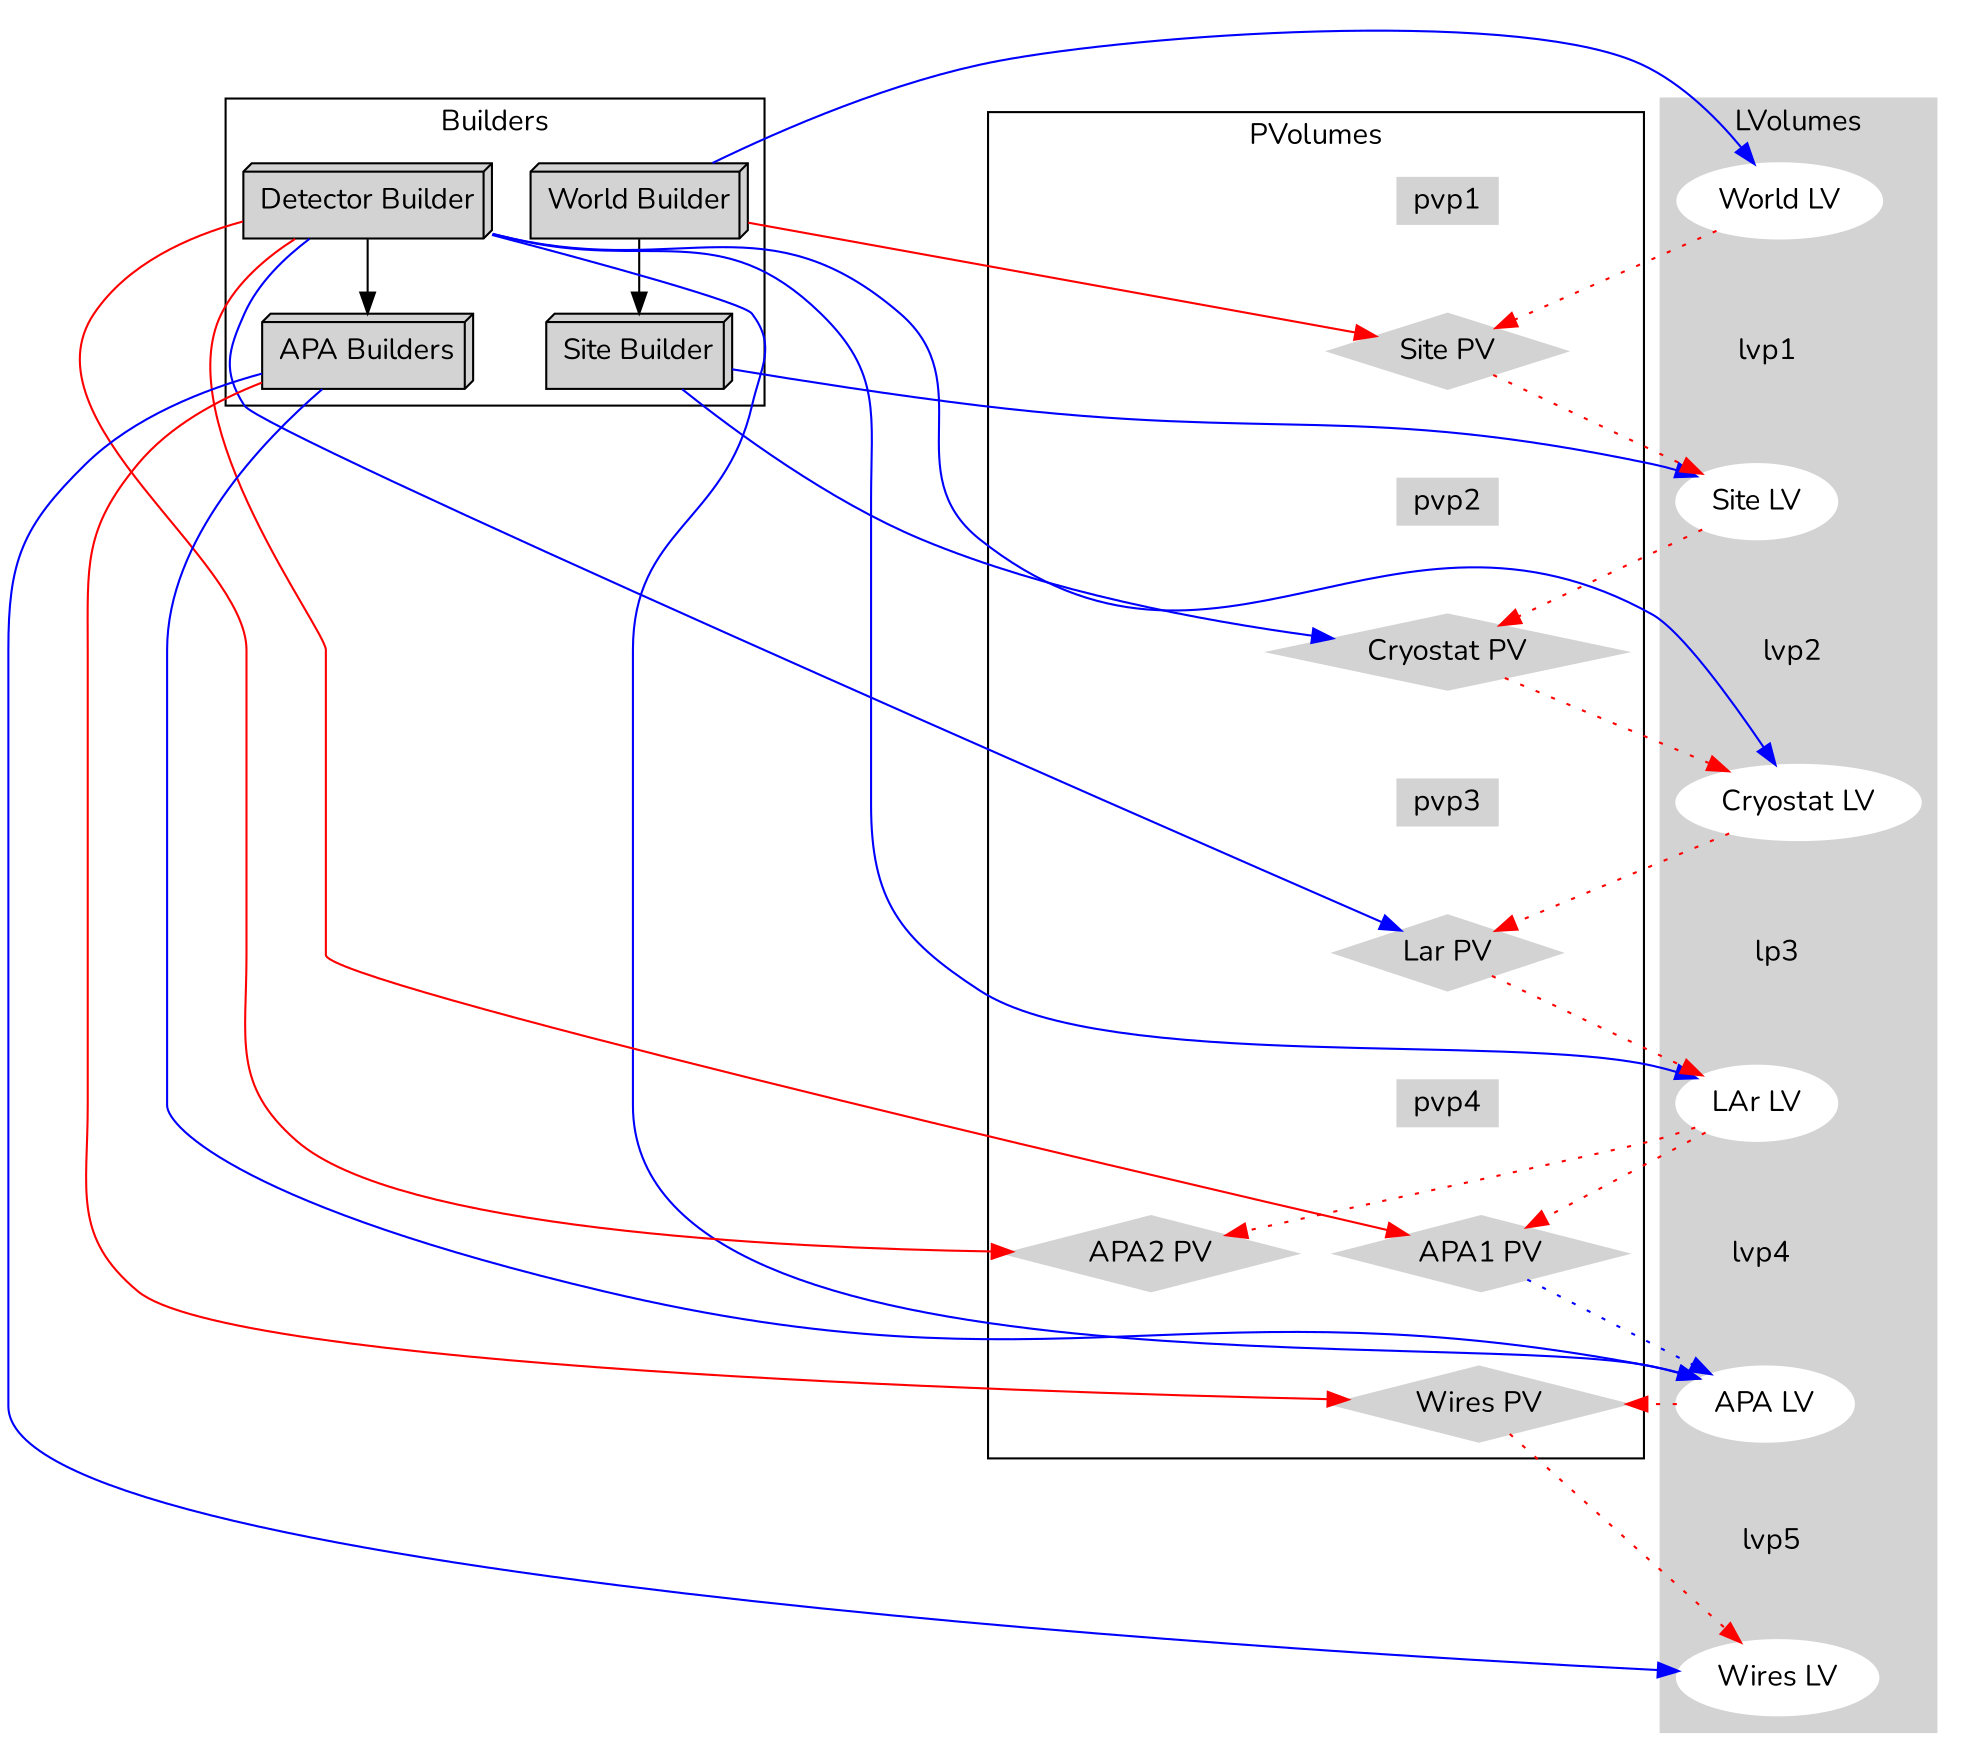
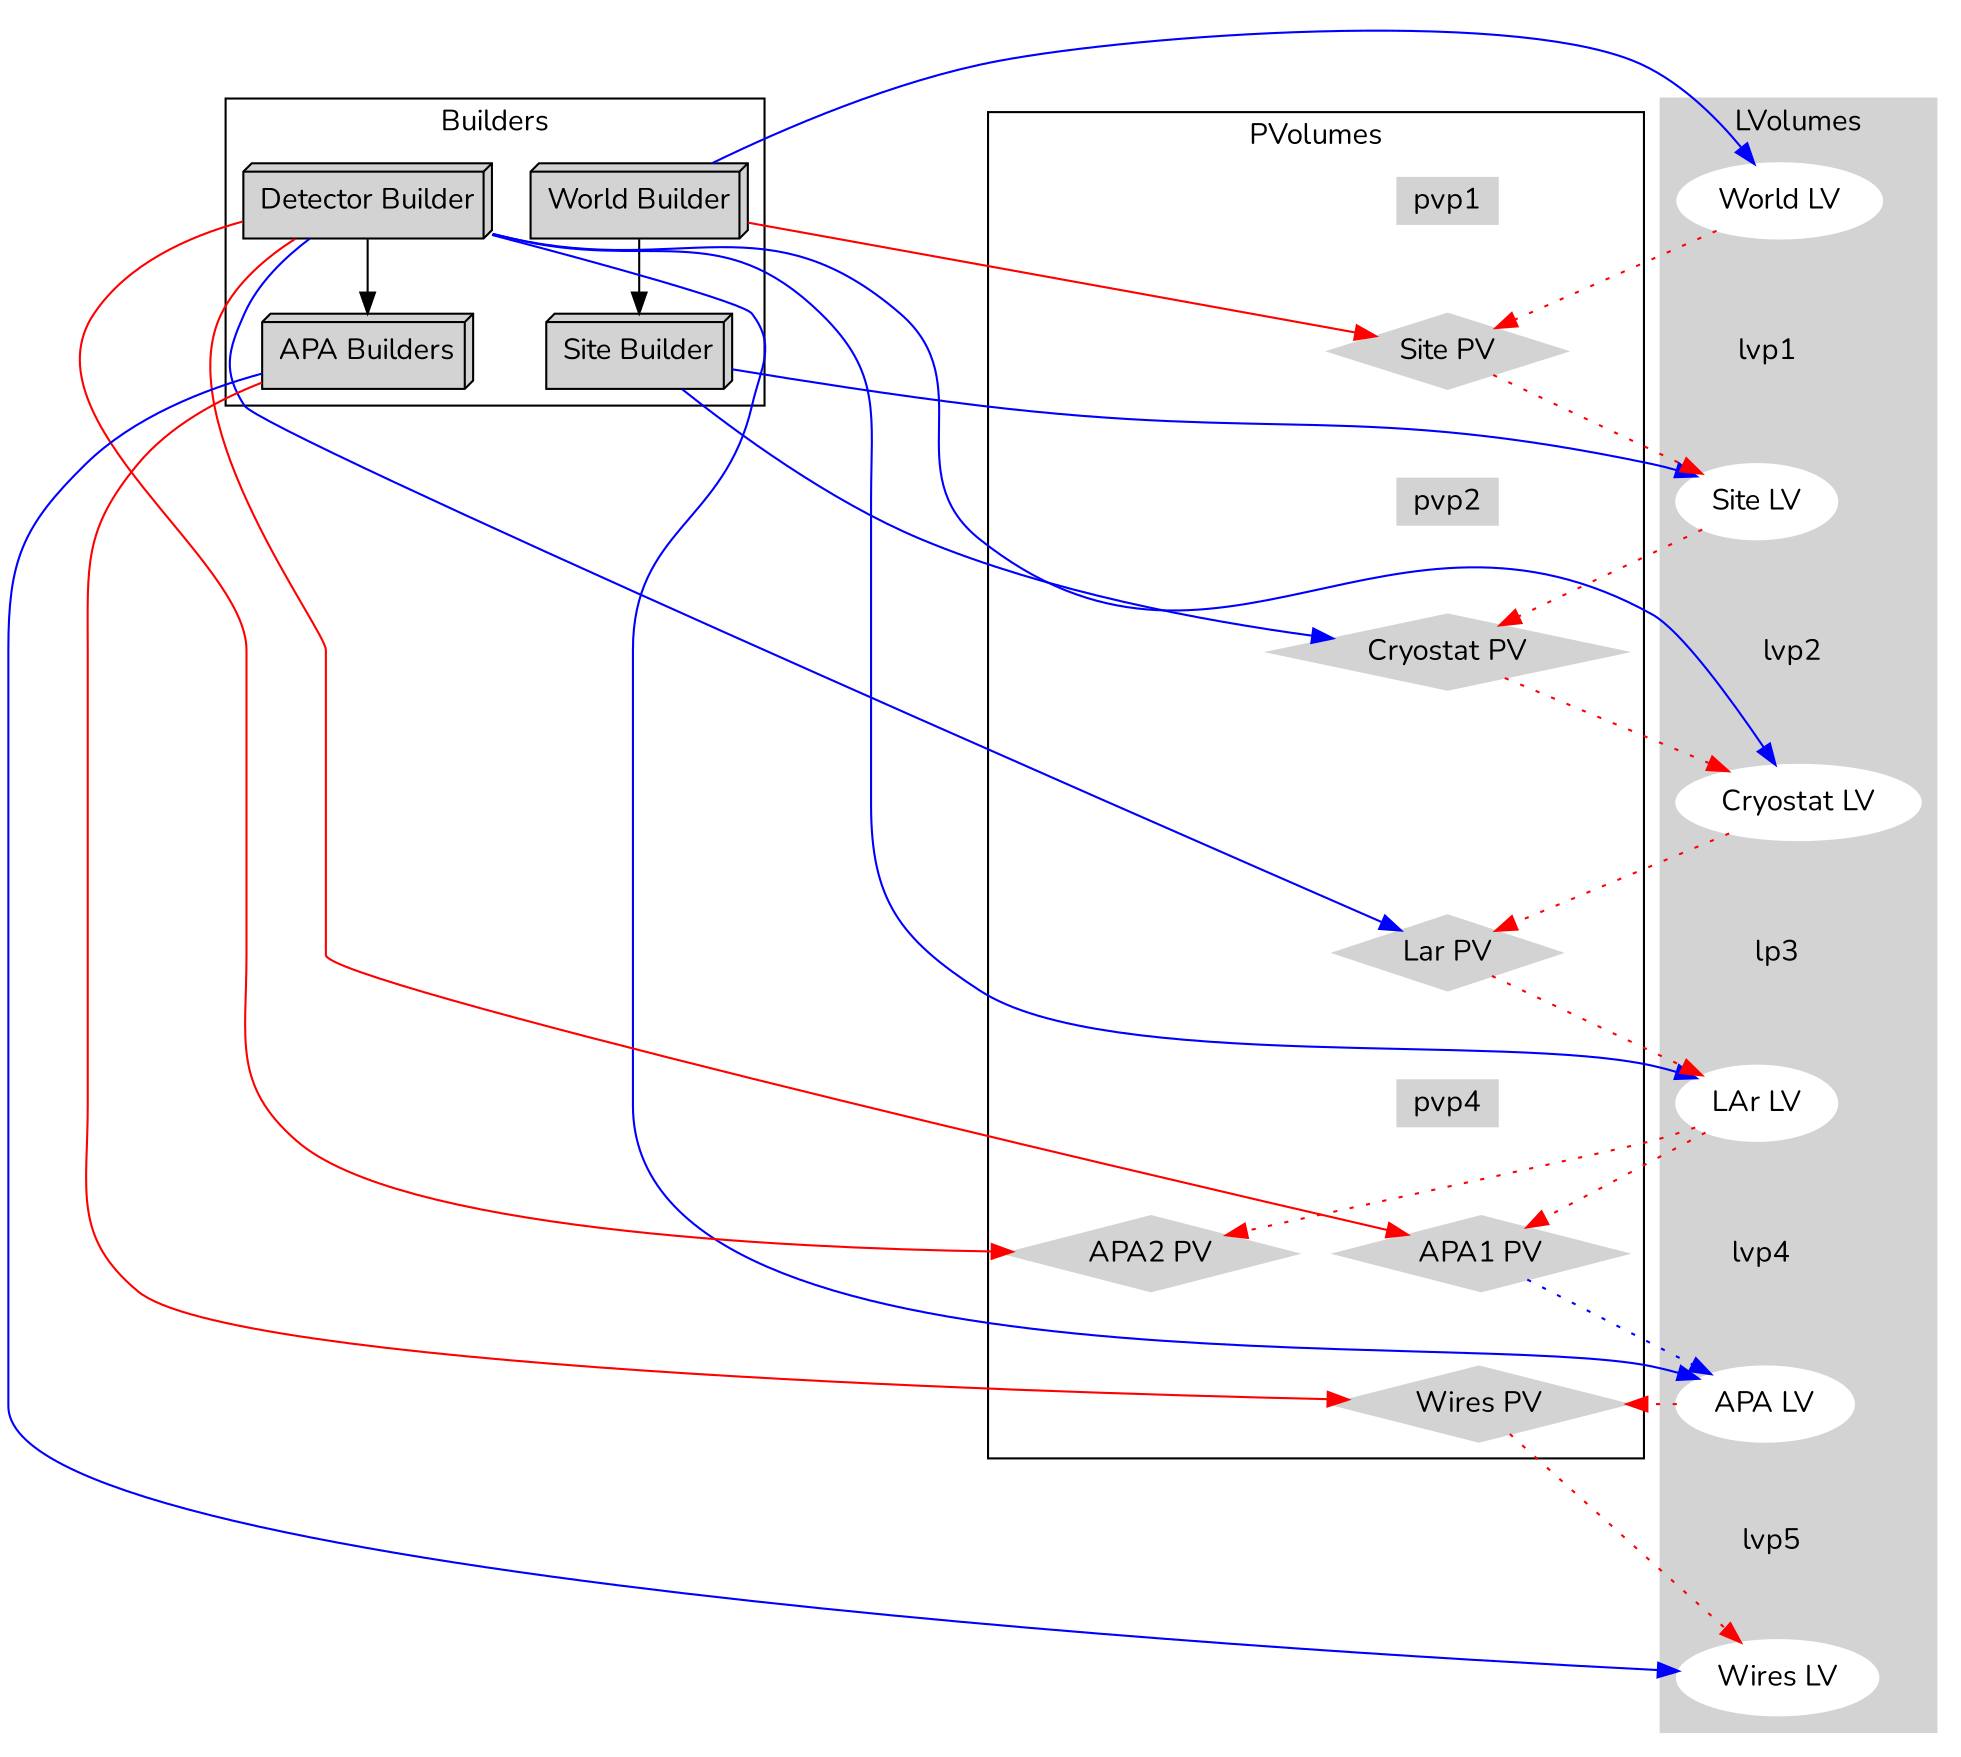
node "pvp3": removed
edge "APA Builders" -> "APA LV": removed
